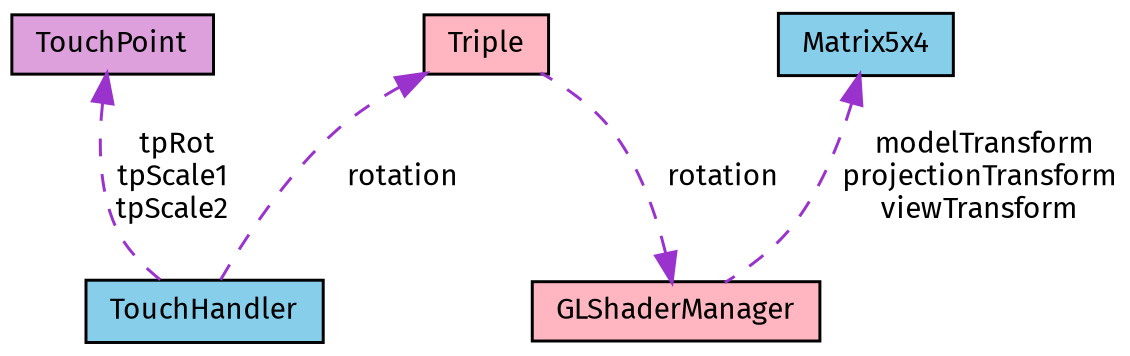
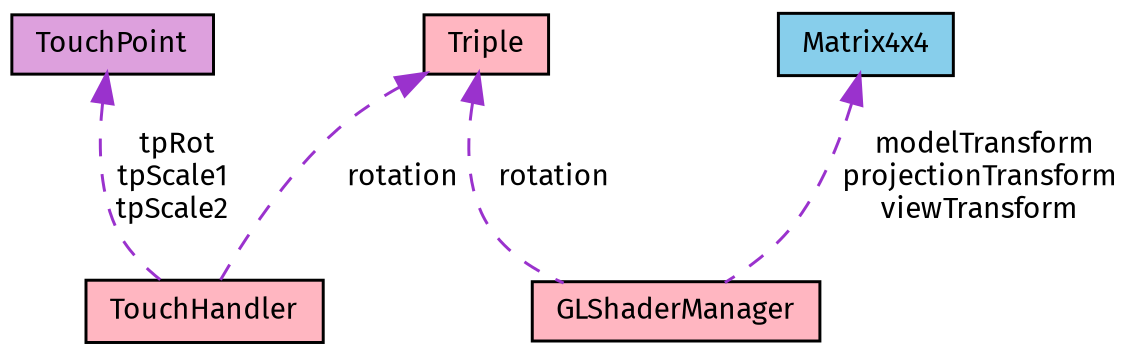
node "Matrix5x4": label "Matrix5x4" -> "Matrix4x4"
edge "Triple" -> "GLShaderManager": reversed
node "TouchHandler": fillcolor skyblue -> lightpink
